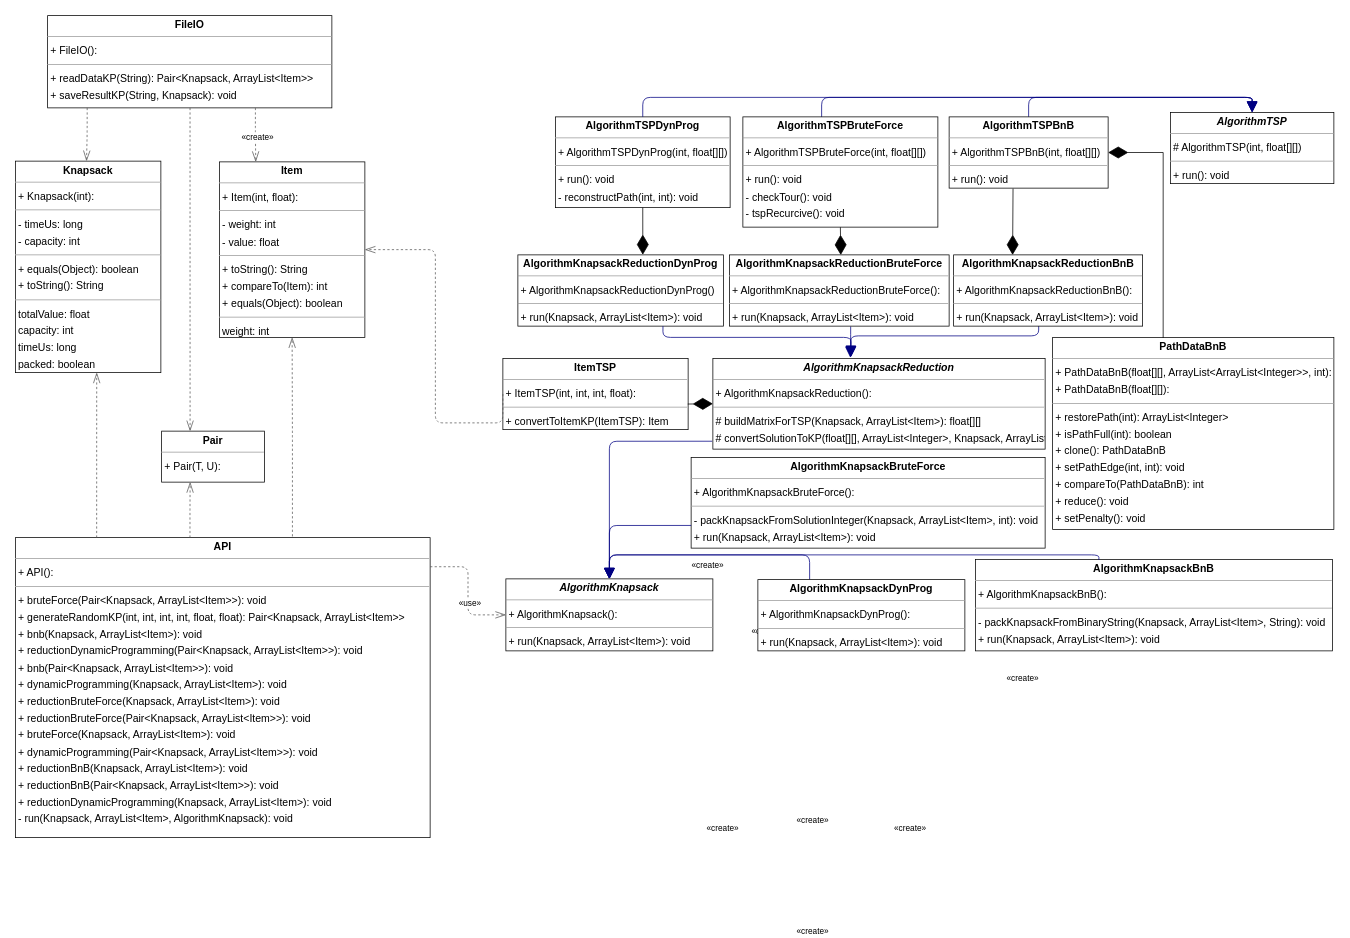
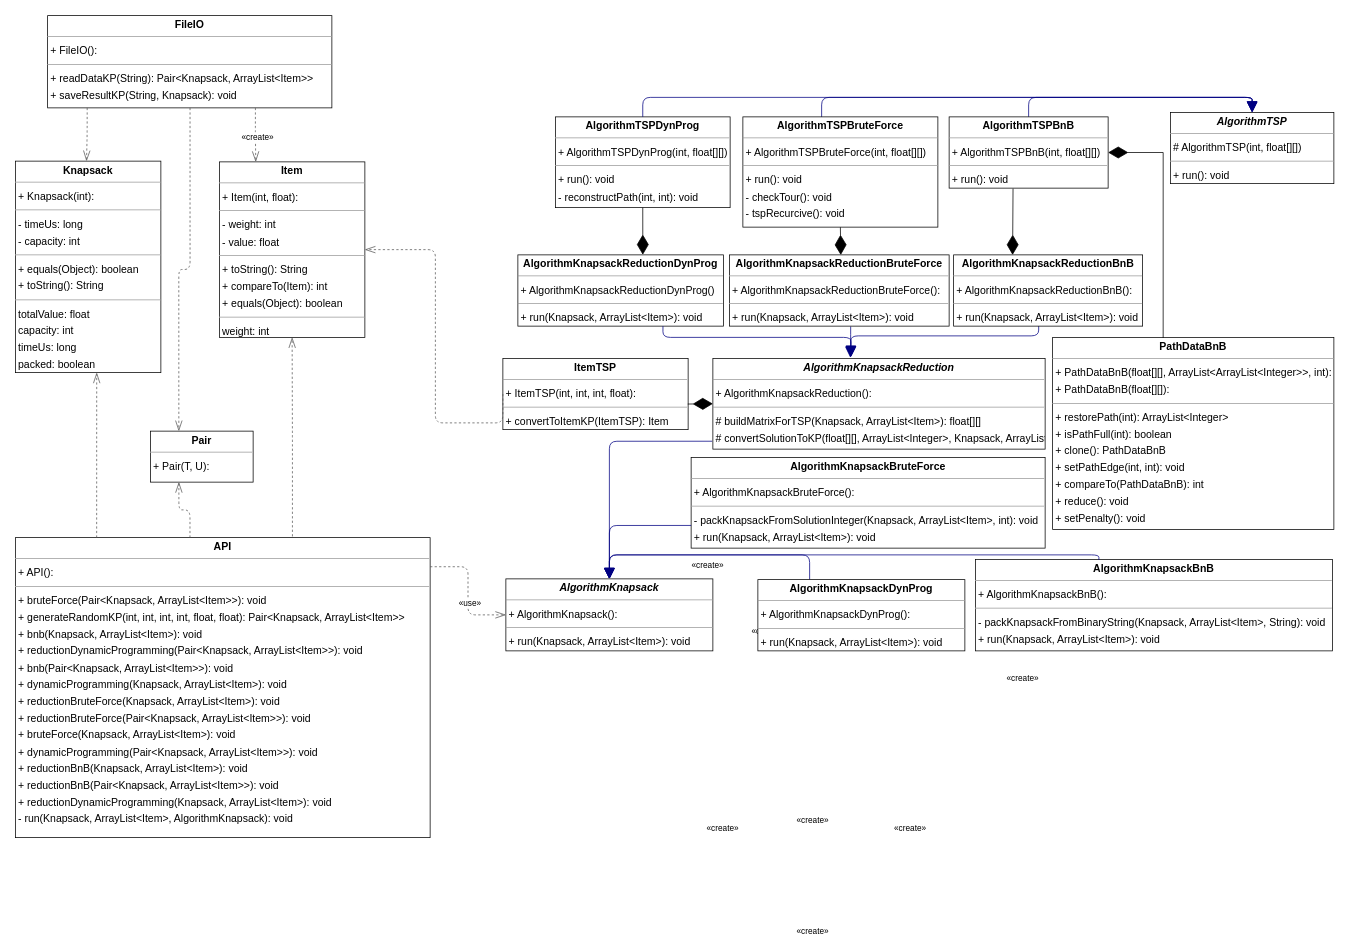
node "Pair + Pair(T, U):": moved (213, 456) -> (202, 456)
